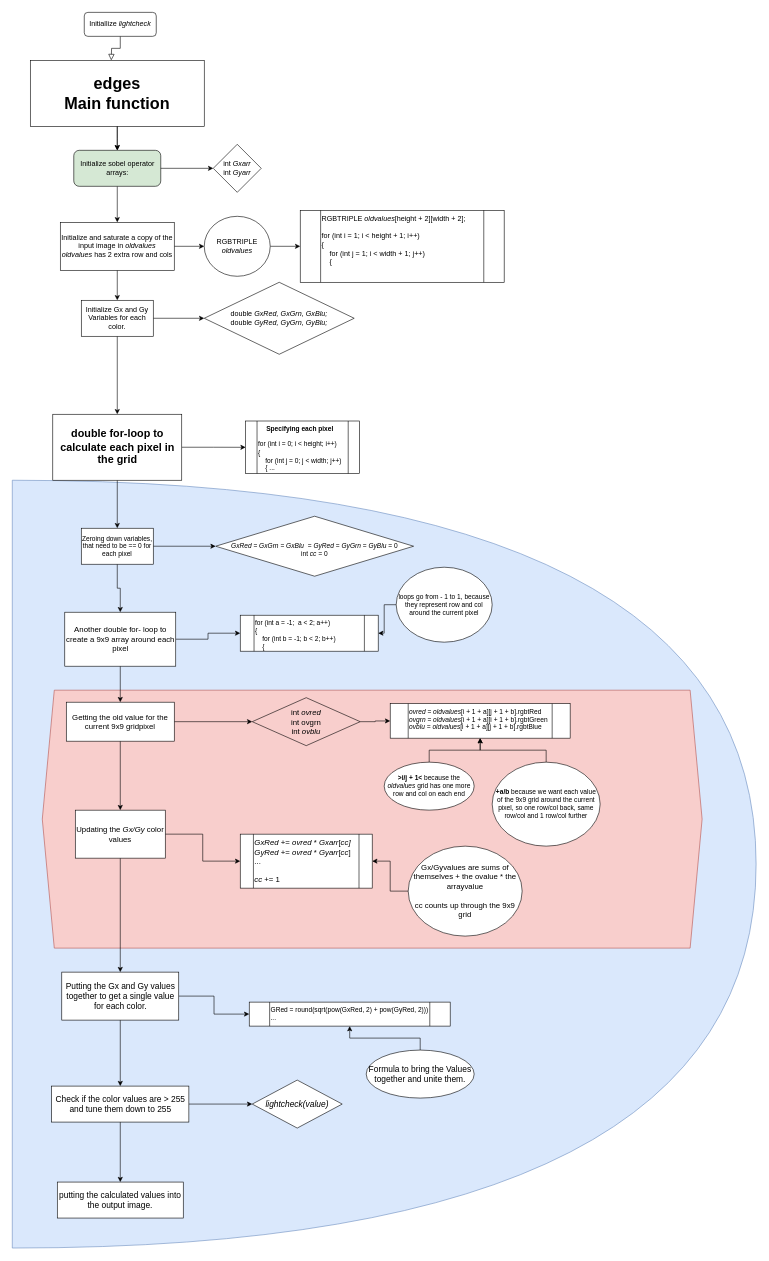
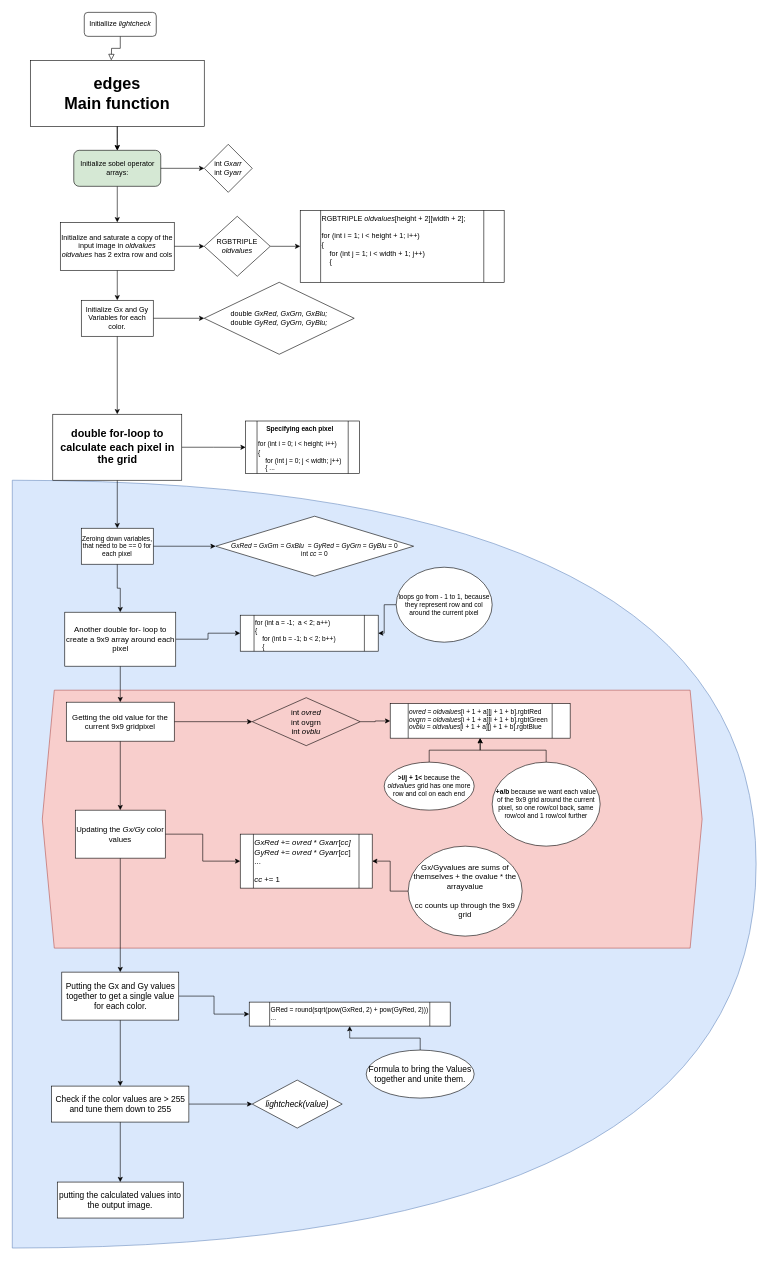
node "int Gxarr int Gyarr": moved (237, 168) -> (228, 168)
node "RGBTRIPLE oldvalues": shape ellipse -> diamond
